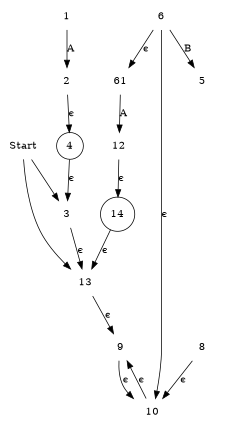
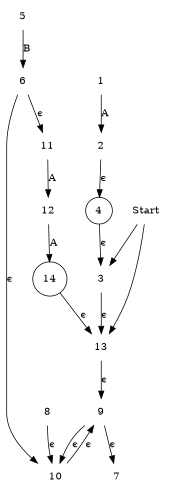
edge "6" -> "5": reversed
node "61": label "61" -> "11"
edge "12" -> "14": label "ϵ" -> "A"
node "7": added
